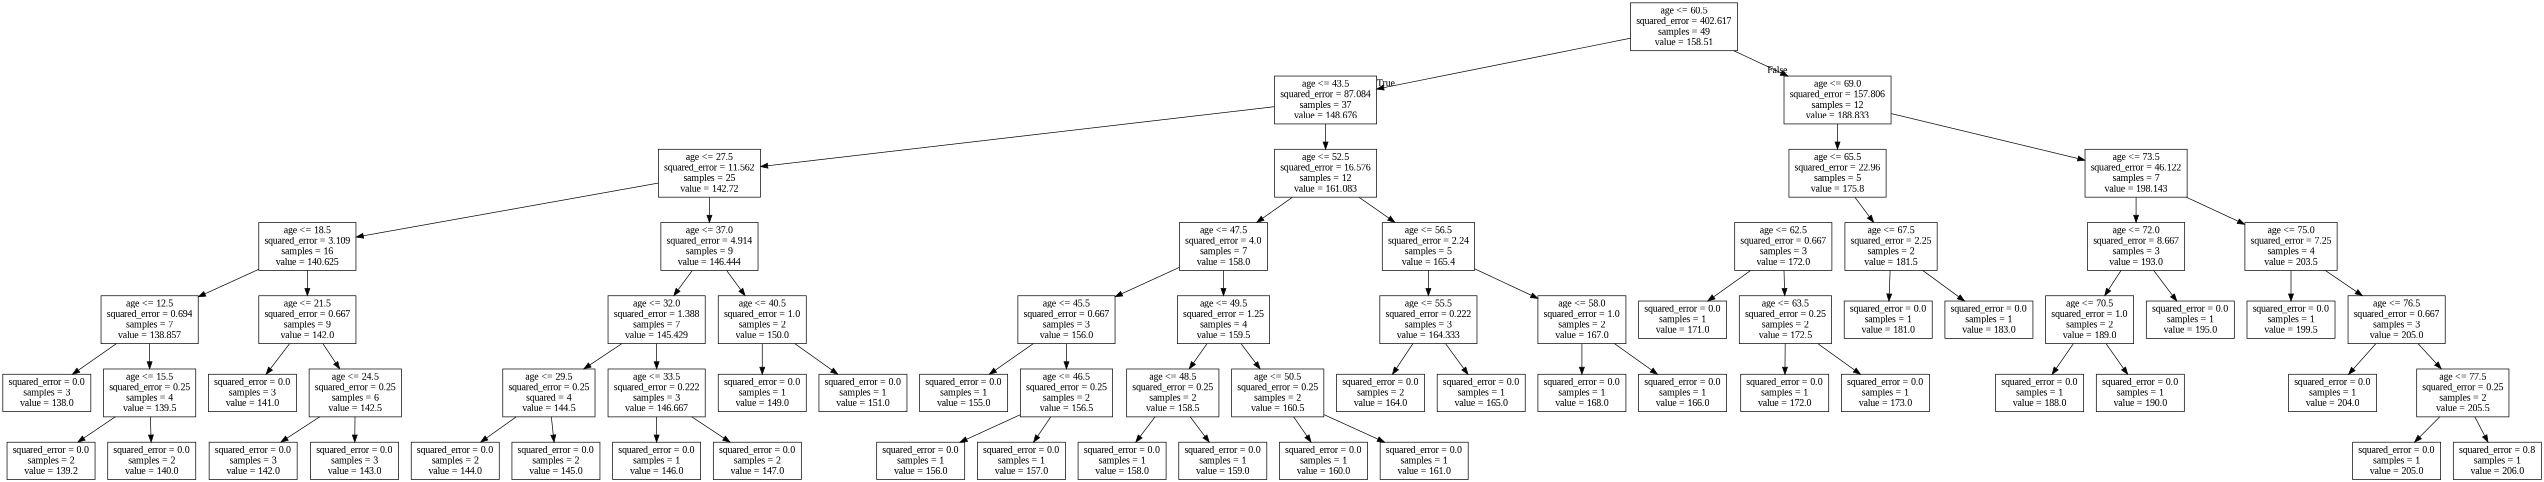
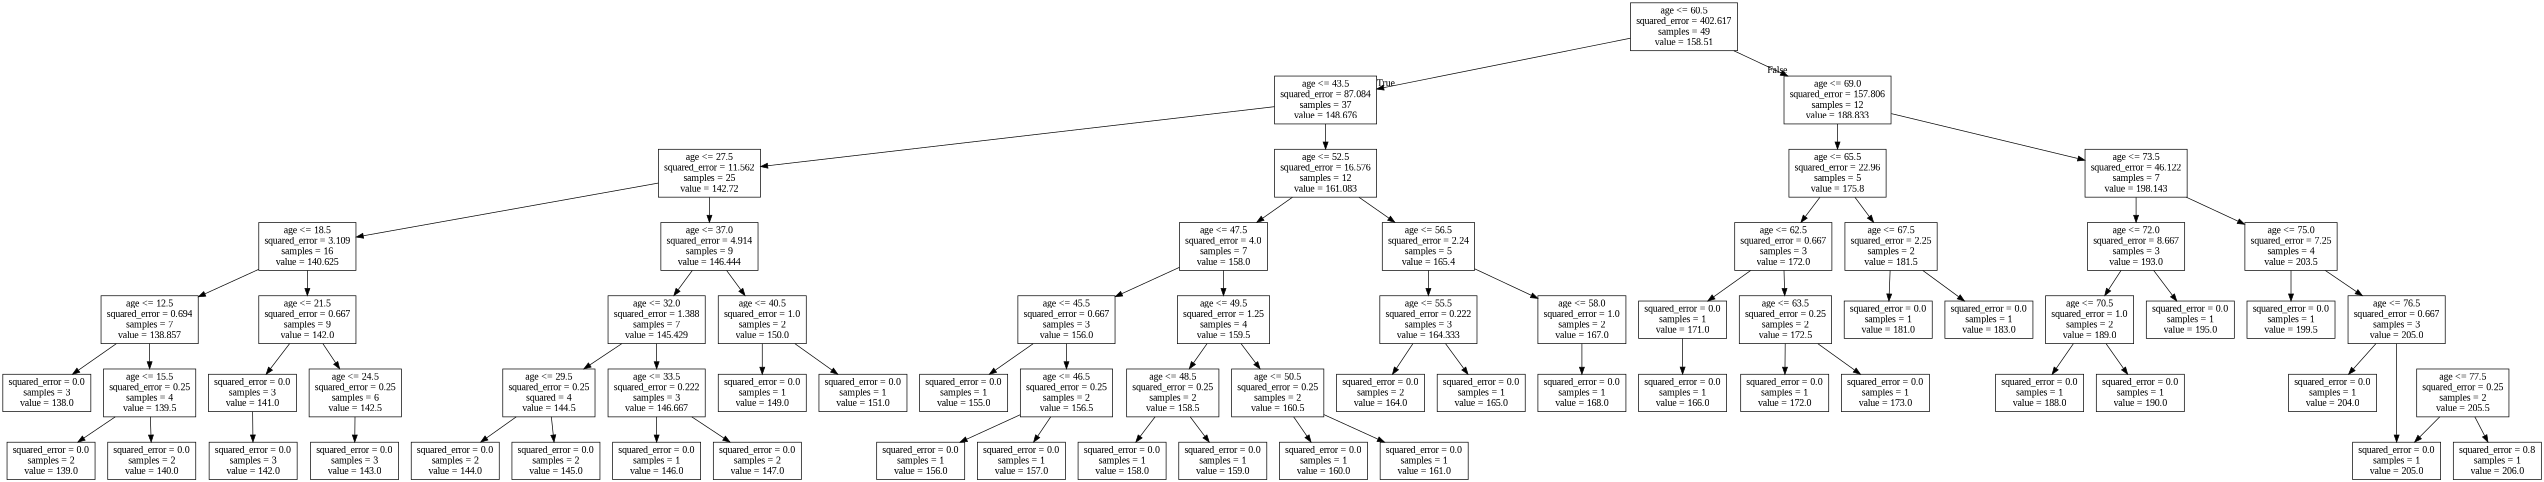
edge "age <= 65.5 squared_error = 22.96 samples = 5 value = 175.8" -> "age <= 62.5 squared_error = 0.667 samples = 3 value = 172.0": added
edge "age <= 76.5 squared_error = 0.667 samples = 3 value = 205.0" -> "age <= 77.5 squared_error = 0.25 samples = 2 value = 205.5": now "age <= 76.5 squared_error = 0.667 samples = 3 value = 205.0" -> "squared_error = 0.0 samples = 1 value = 205.0"
edge "age <= 58.0 squared_error = 1.0 samples = 2 value = 167.0" -> "squared_error = 0.0 samples = 1 value = 166.0": now "squared_error = 0.0 samples = 1 value = 171.0" -> "squared_error = 0.0 samples = 1 value = 166.0"
edge "age <= 24.5 squared_error = 0.25 samples = 6 value = 142.5" -> "squared_error = 0.0 samples = 3 value = 142.0": now "squared_error = 0.0 samples = 3 value = 141.0" -> "squared_error = 0.0 samples = 3 value = 142.0"
node "squared_error = 0.0 samples = 2 value = 139.2": label "squared_error = 0.0 samples = 2 value = 139.2" -> "squared_error = 0.0 samples = 2 value = 139.0"
